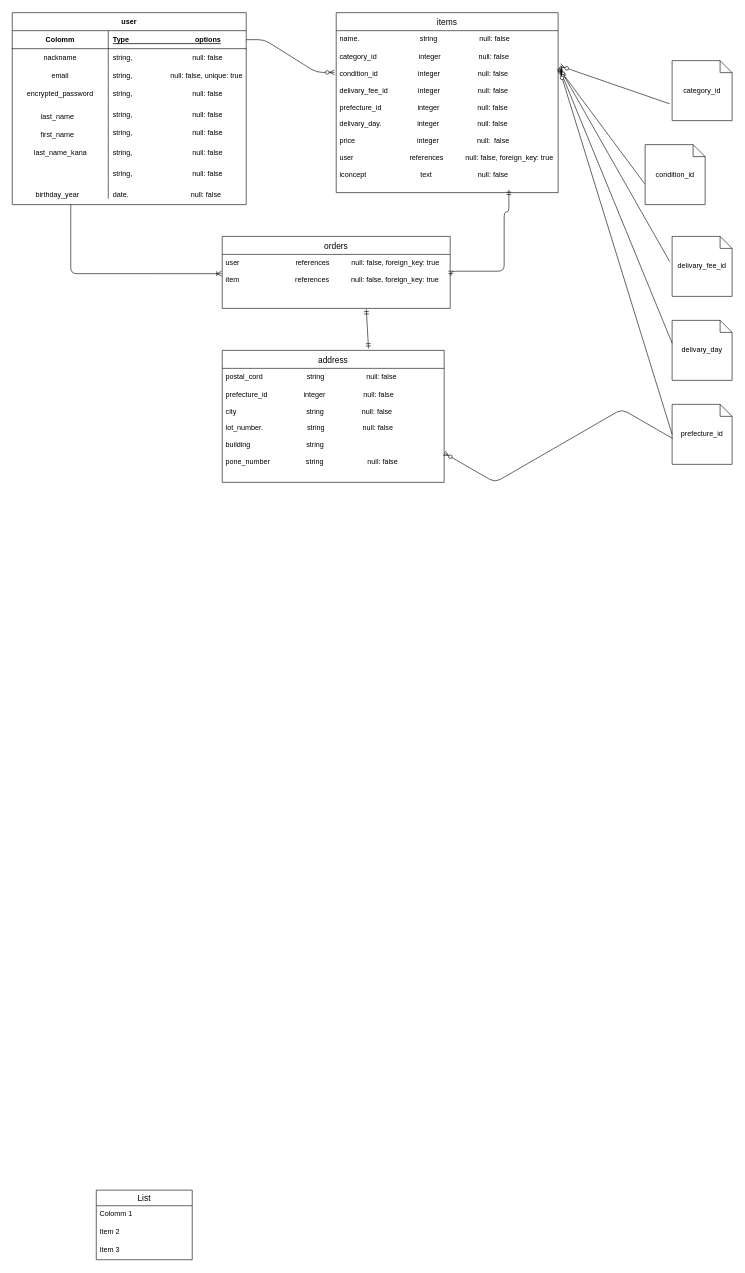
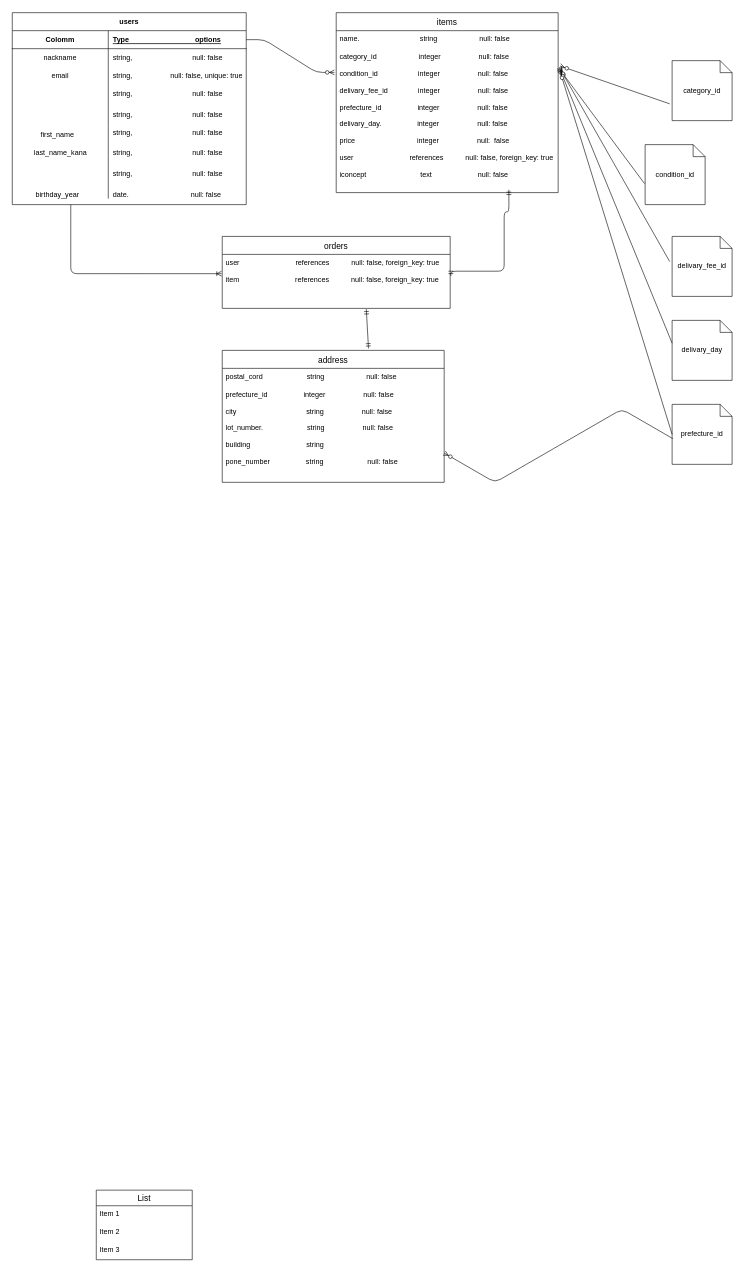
node "user": label "user" -> "users"
node "encrypted_password": removed
node "last_name": removed
node "Colomm 1": label "Colomm 1" -> "Item 1"
